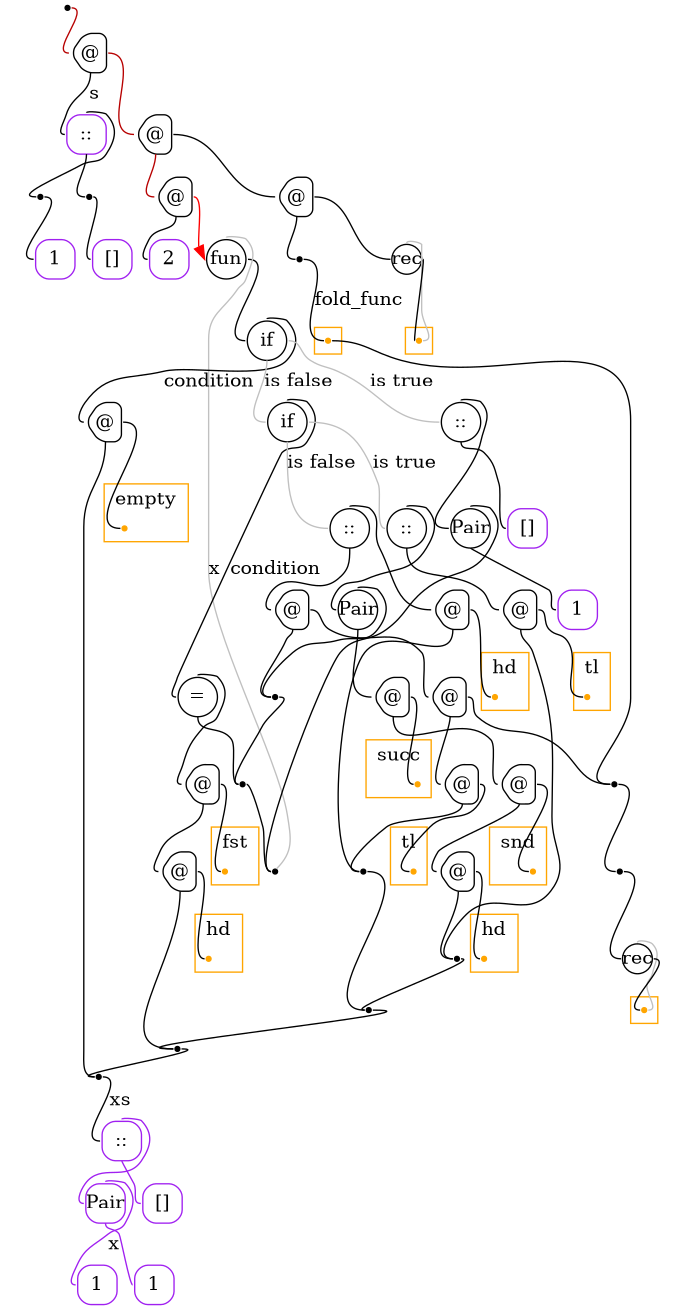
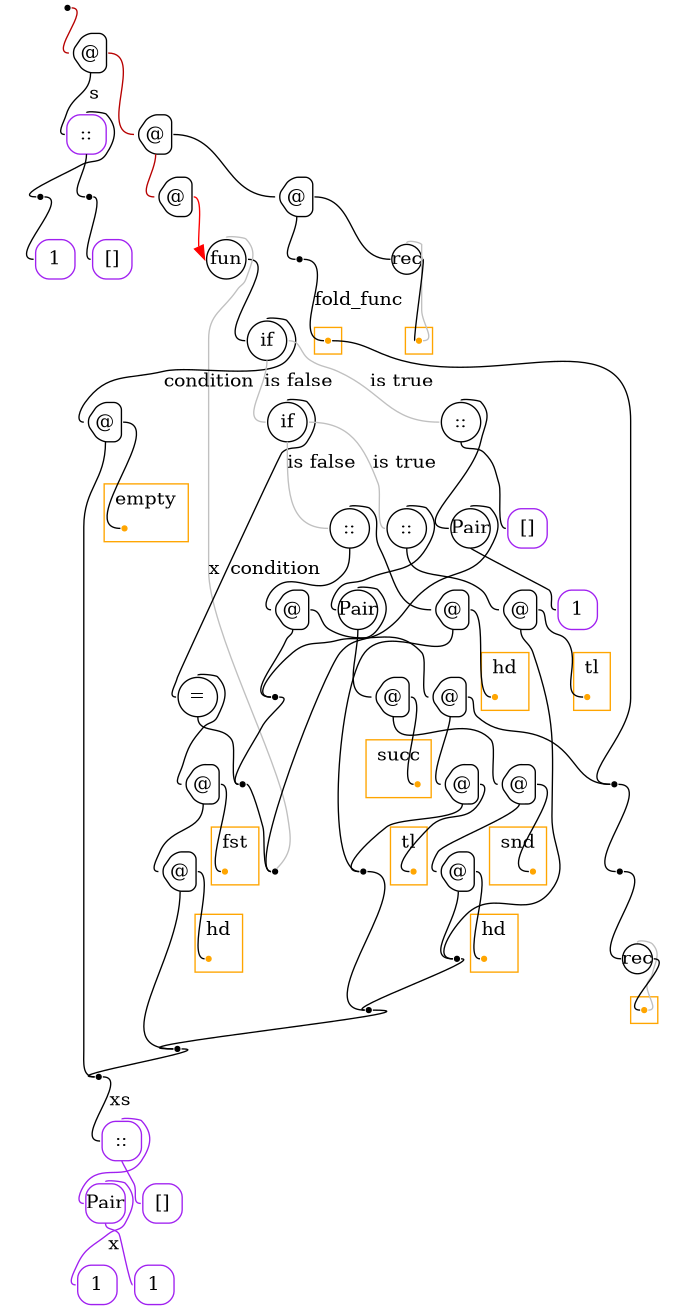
node "2": removed
